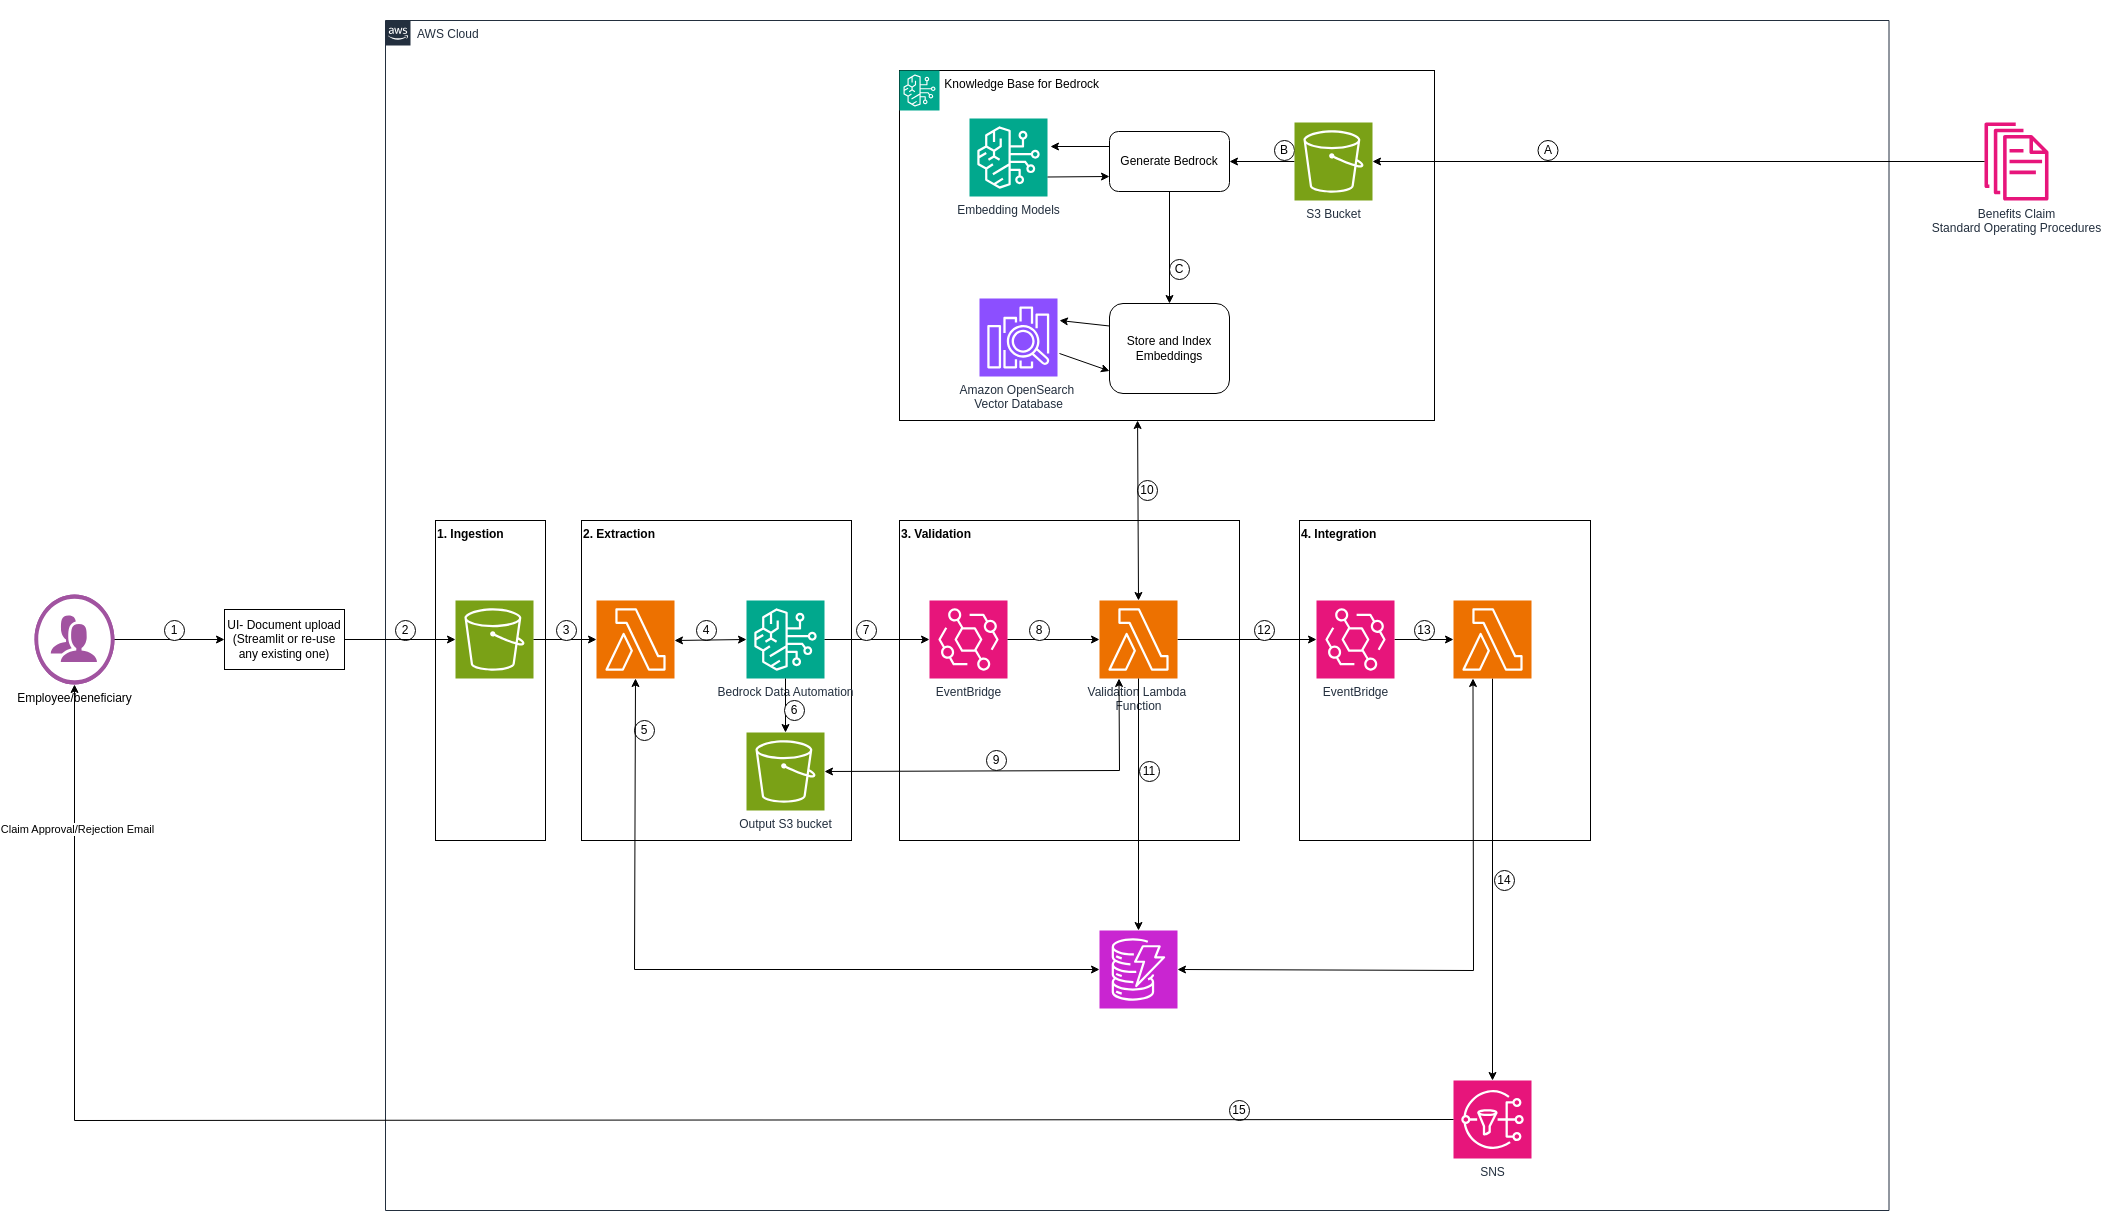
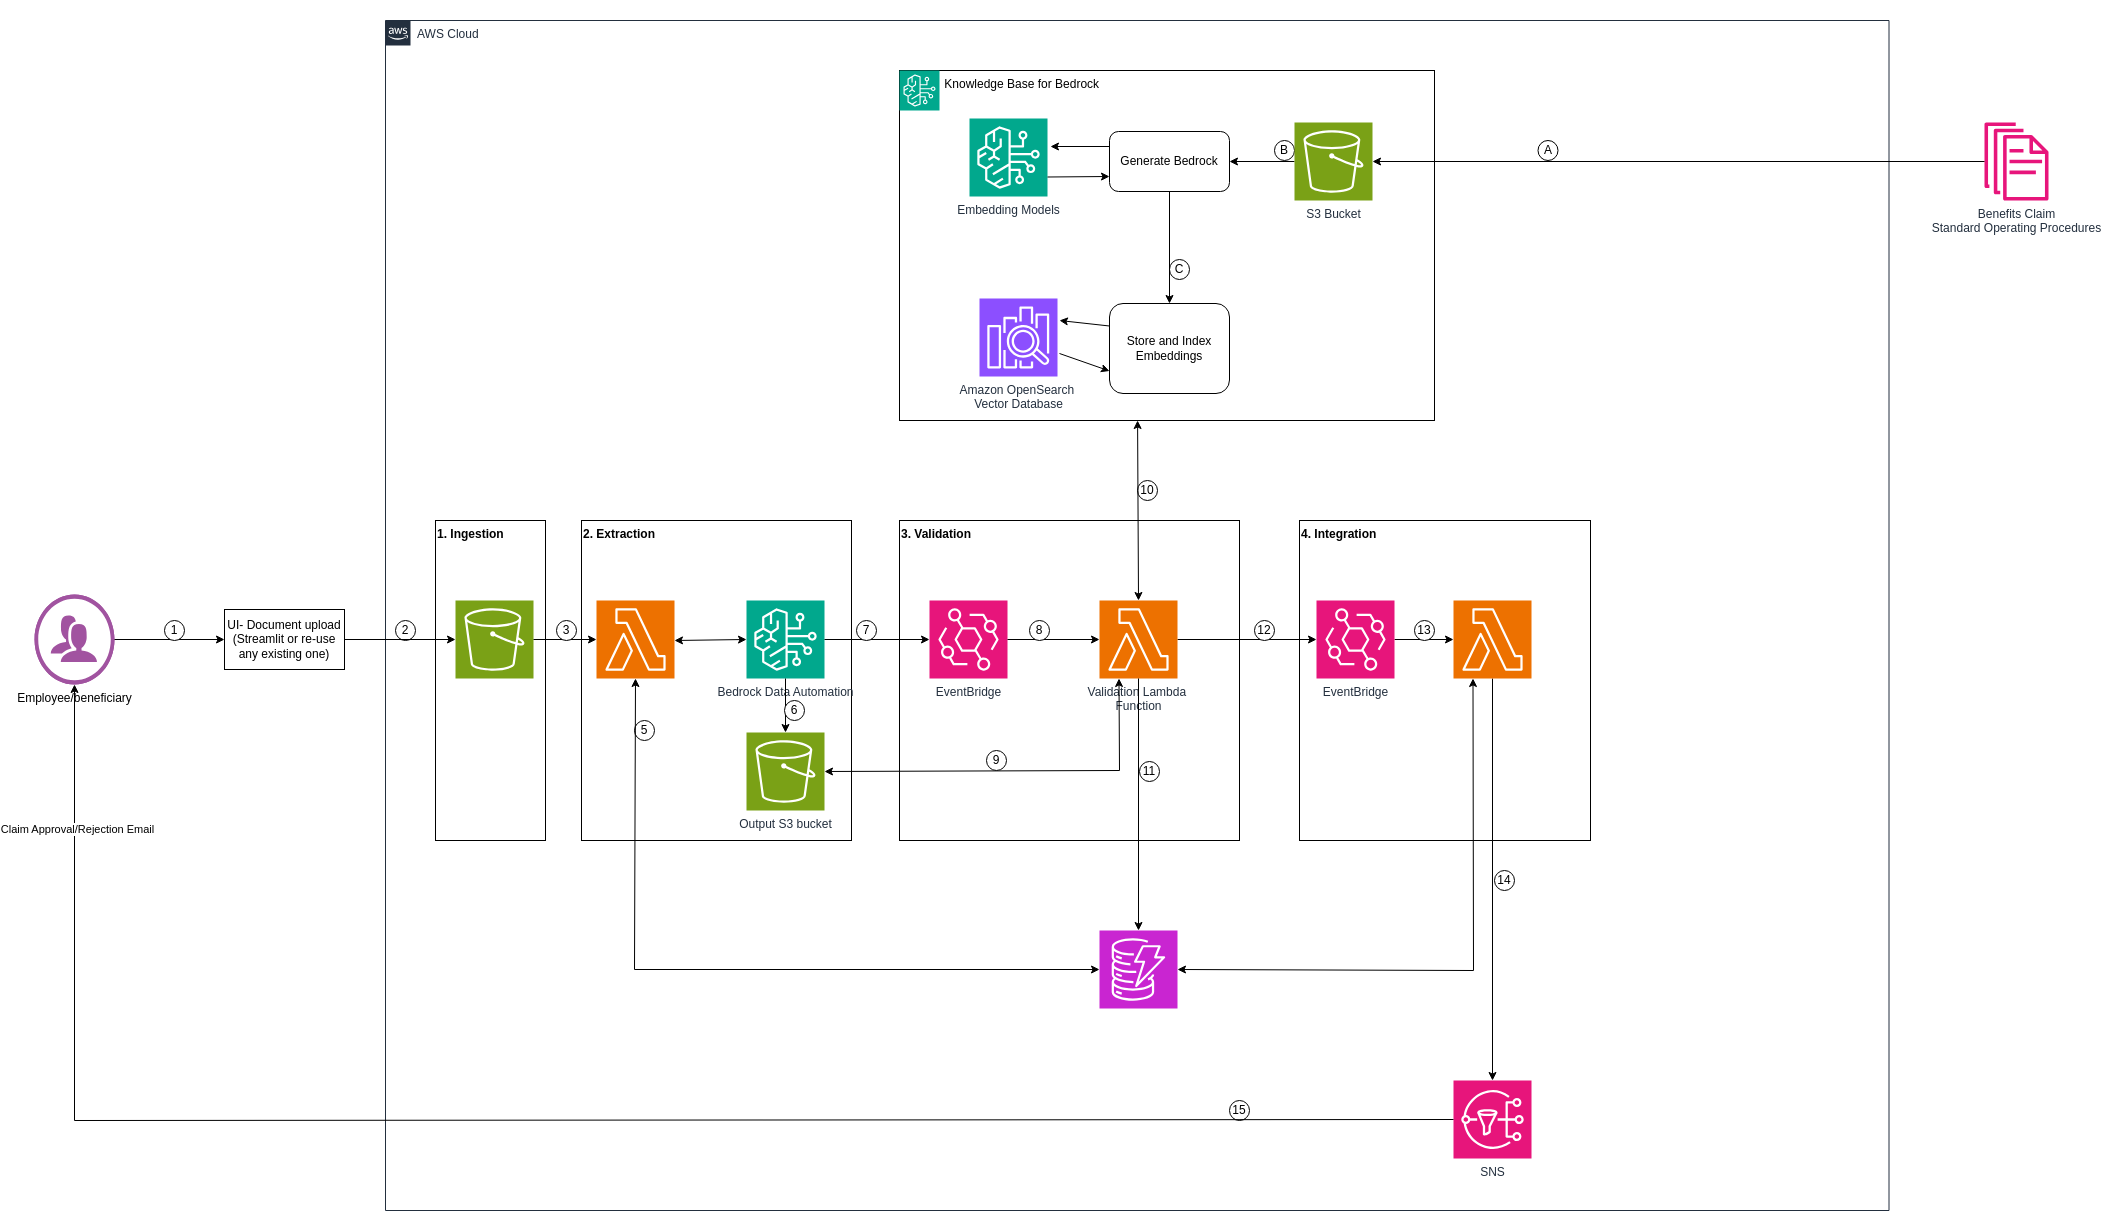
node "4": removed
